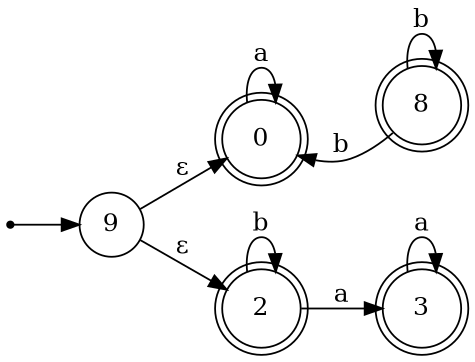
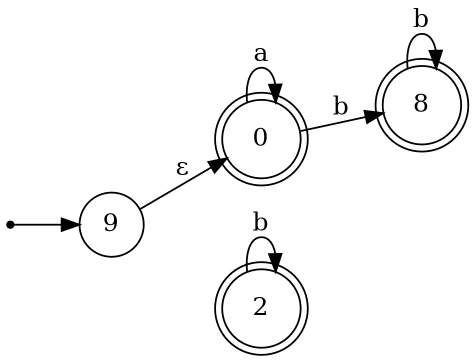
edge "8" -> "0": reversed
edge "9" -> "2": removed, label "ε"
node "3": removed
